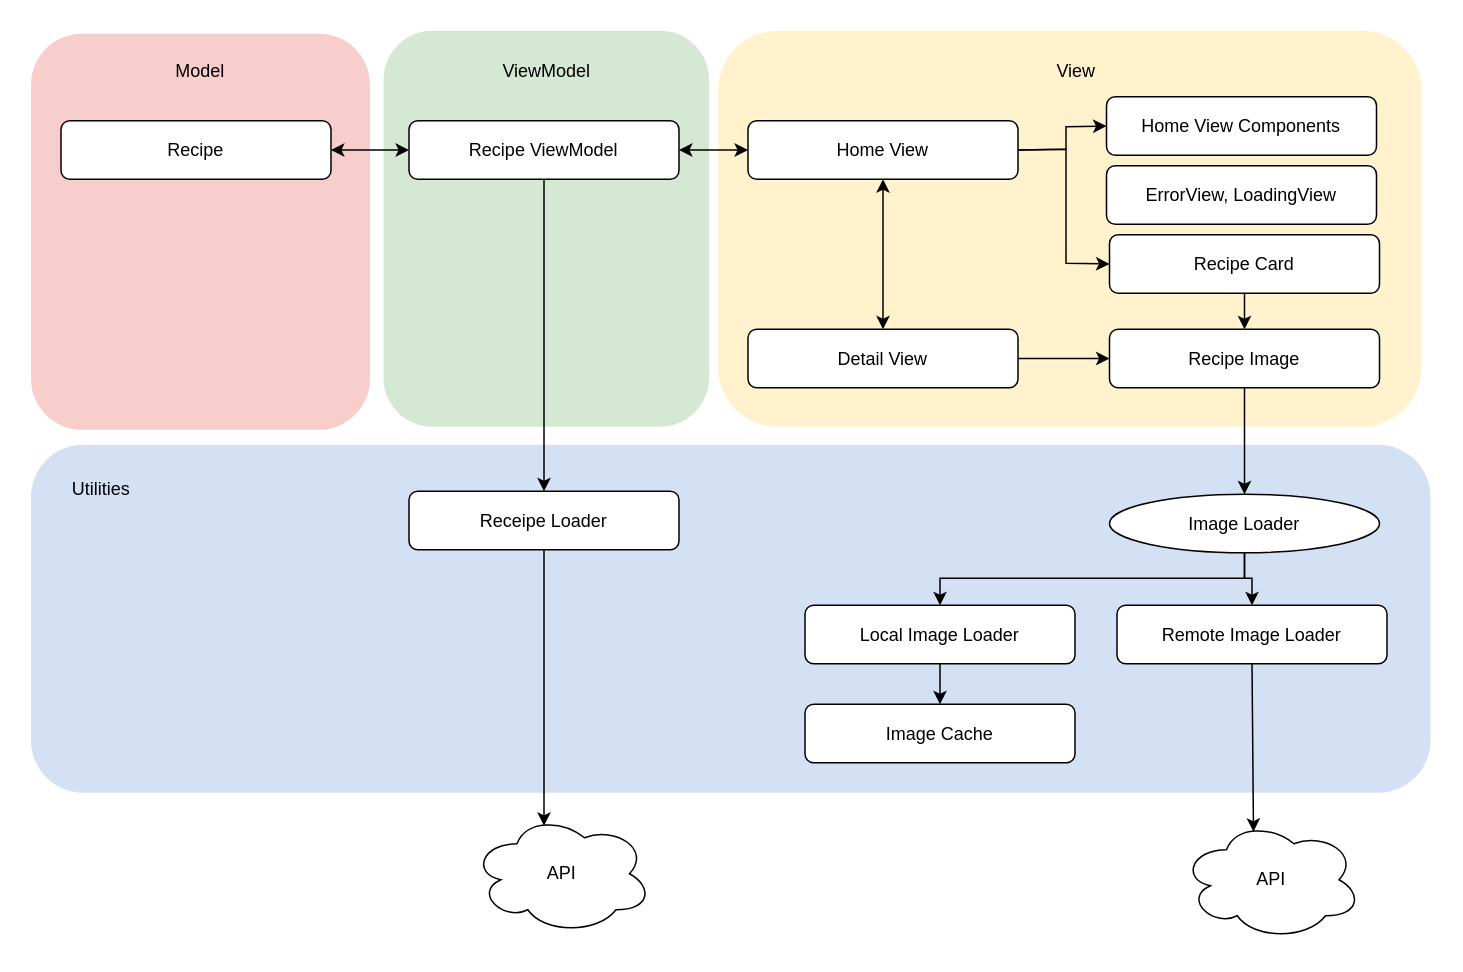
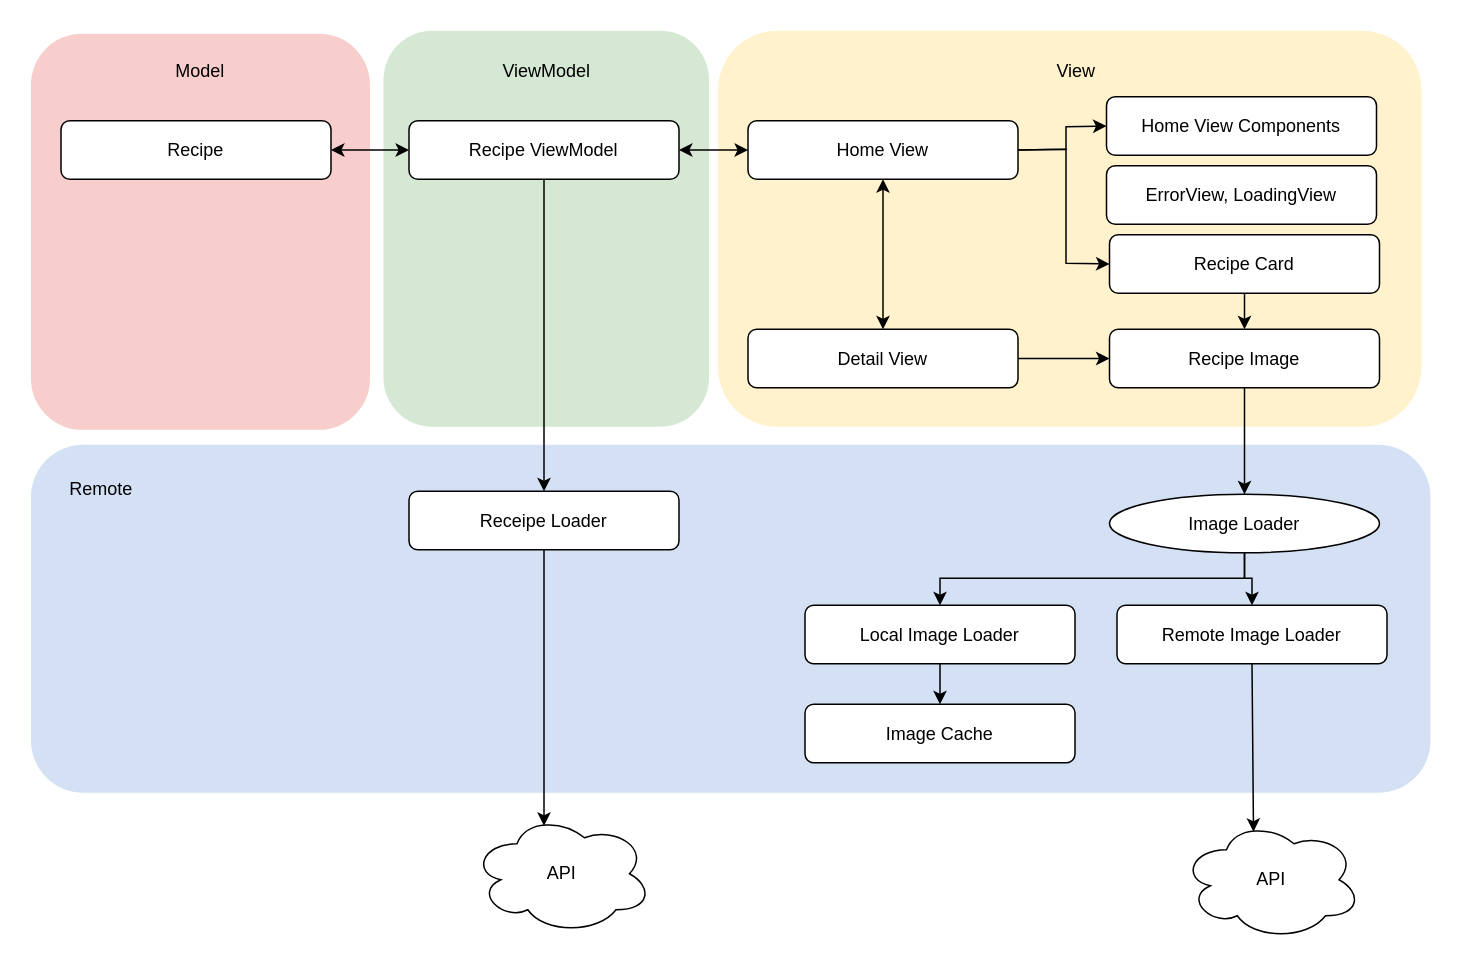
node "Utilities": label "Utilities" -> "Remote"
